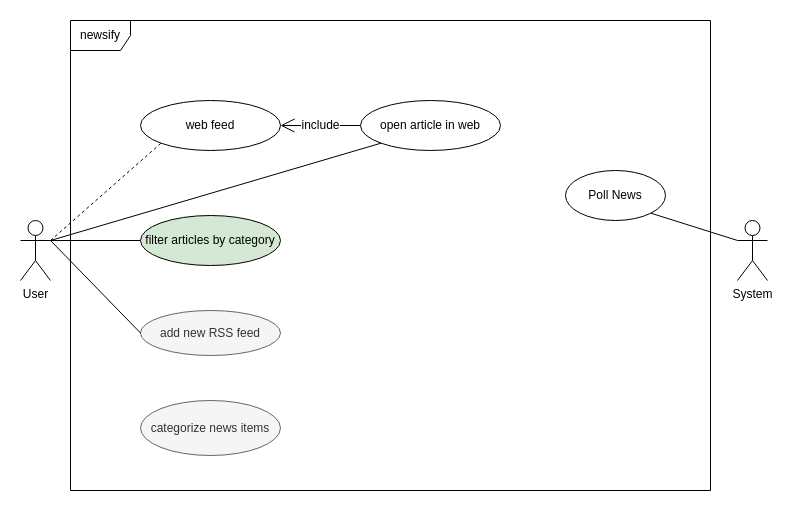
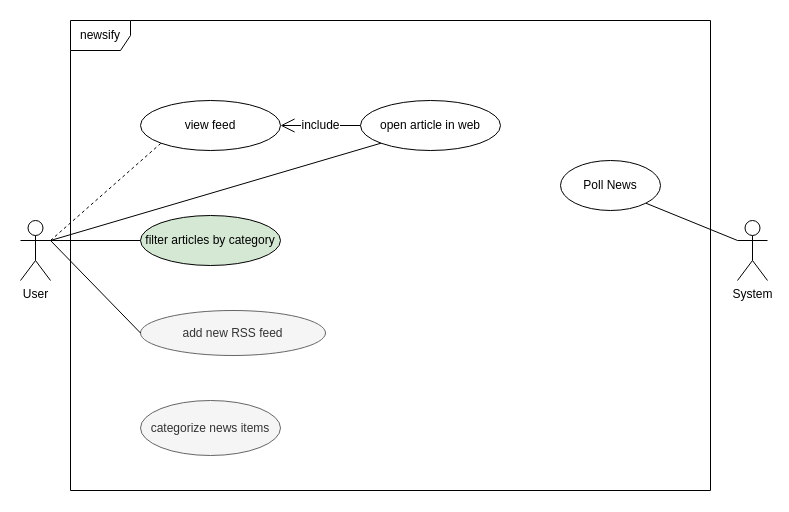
node "web feed": label "web feed" -> "view feed"
node "Poll News": moved (616, 196) -> (611, 186)
node "add new RSS feed": size 140x45 -> 185x45
